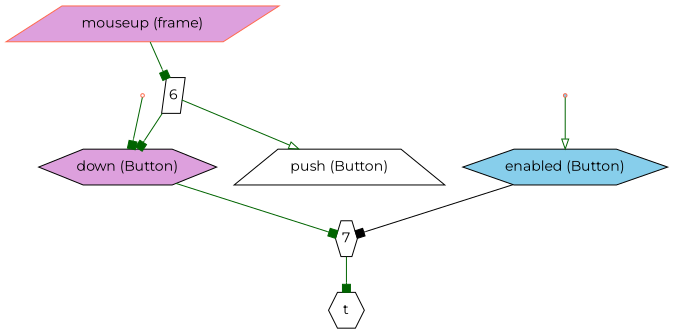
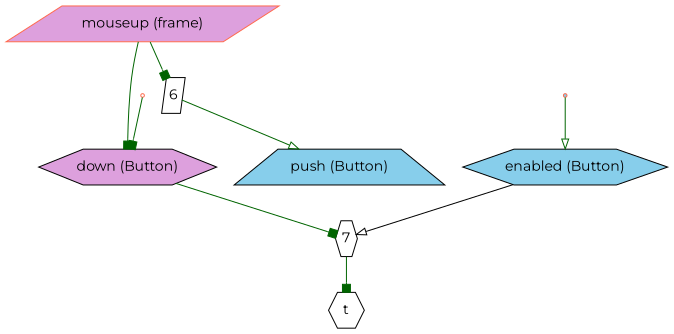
edge "6" -> "down (Button)": now "mouseup (frame)" -> "down (Button)"
node "push (Button)": fillcolor white -> skyblue
edge "enabled (Button)" -> "7": arrowhead box -> onormal
